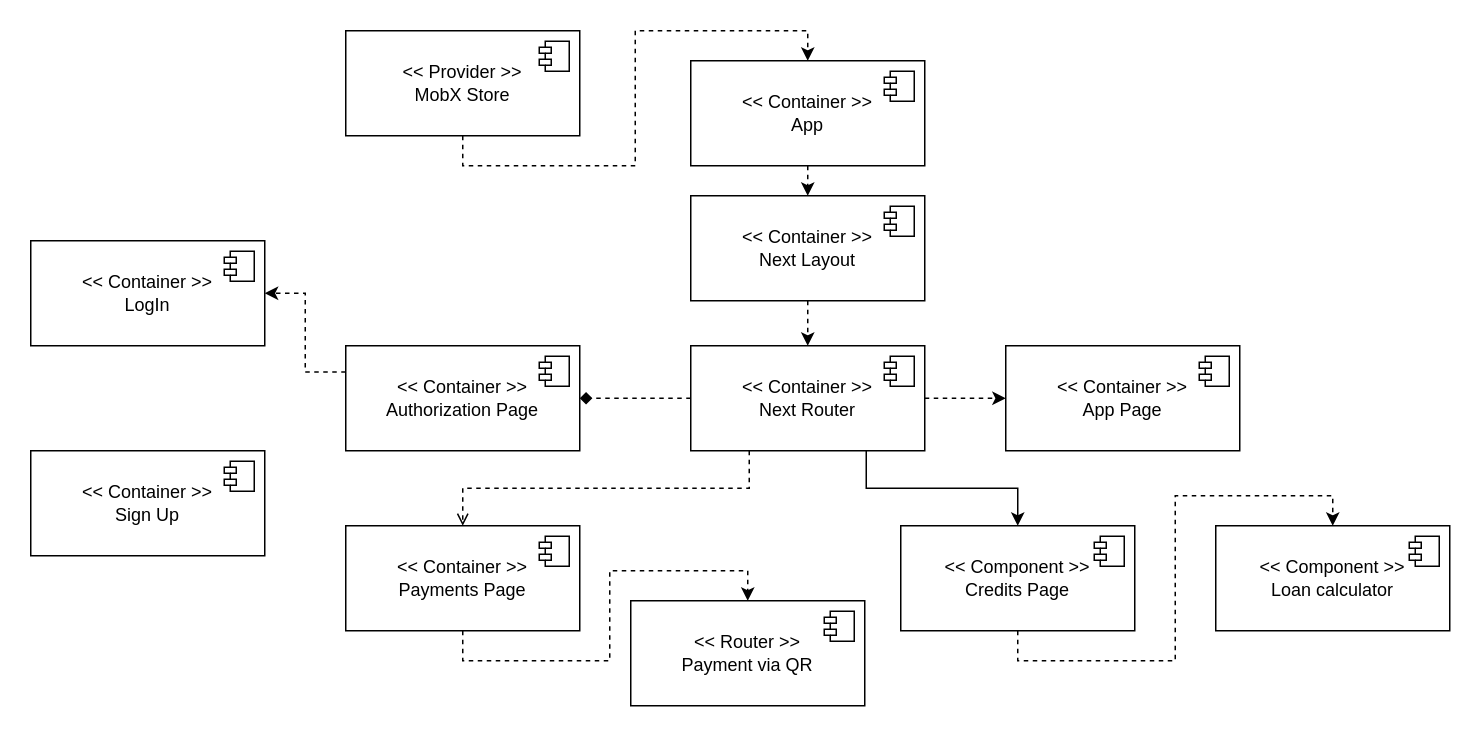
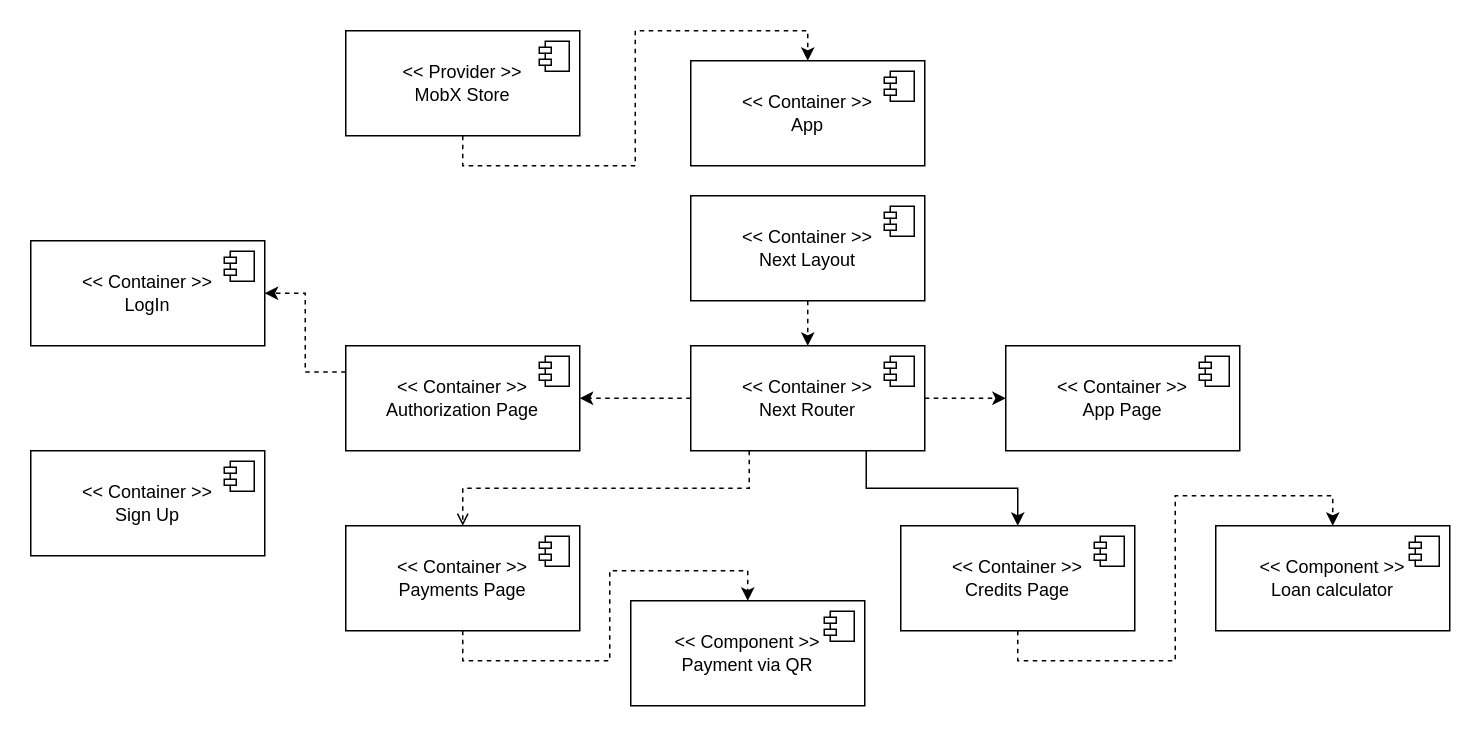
edge "<< Container >> App" -> "<< Container >> Next Layout": removed
edge "<< Container >> Next Router" -> "<< Container >> Authorization Page": arrowhead diamond -> classic
node "<< Component >> Credits Page": label "<< Component >> Credits Page" -> "<< Container >> Credits Page"
node "<< Router >> Payment via QR": label "<< Router >> Payment via QR" -> "<< Component >> Payment via QR"
